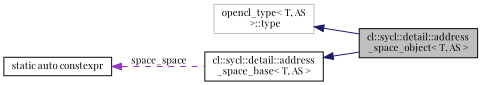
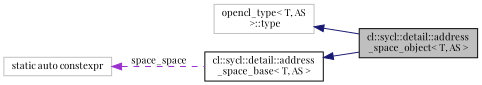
node "static auto constexpr": color black -> grey75
